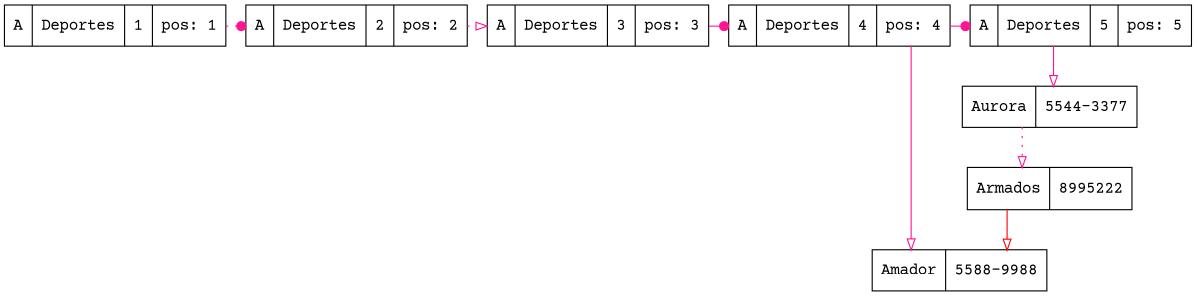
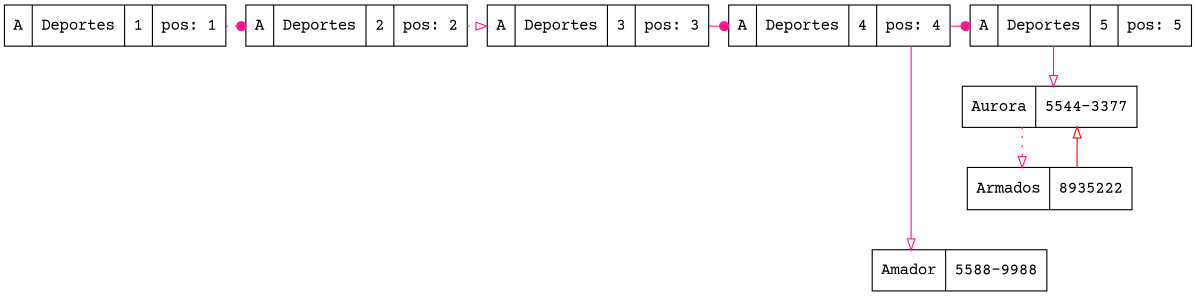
node "Armados": text "8995222" -> "8935222"
edge "Armados" -> "Amador": now "Armados" -> "Aurora"
